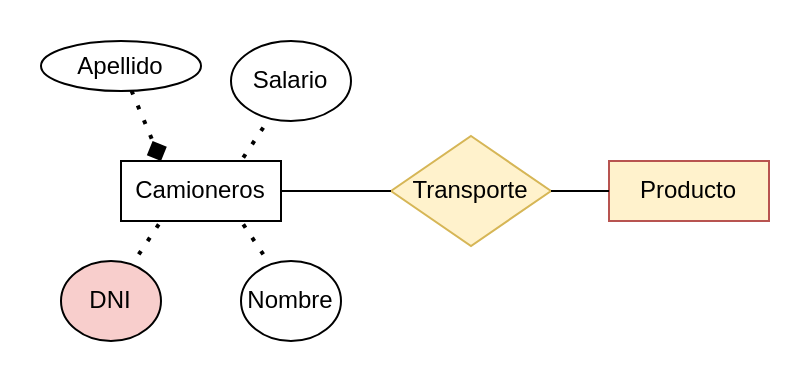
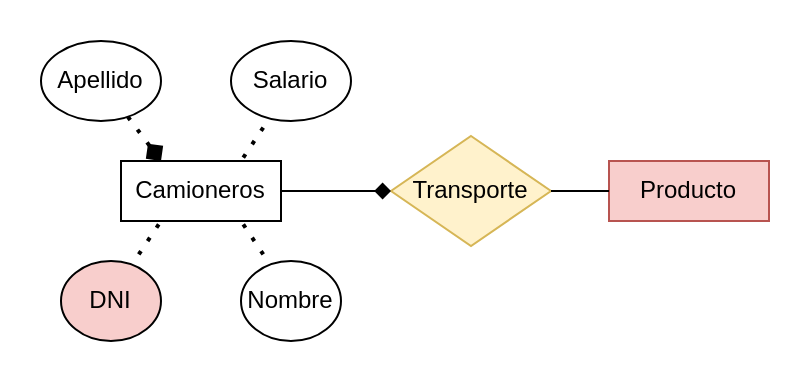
node "Apellido": size 160x50 -> 120x80
edge "Camioneros" -- "Transporte": arrowhead none -> diamond
node "Producto": fillcolor #fff2cc -> #f8cecc
